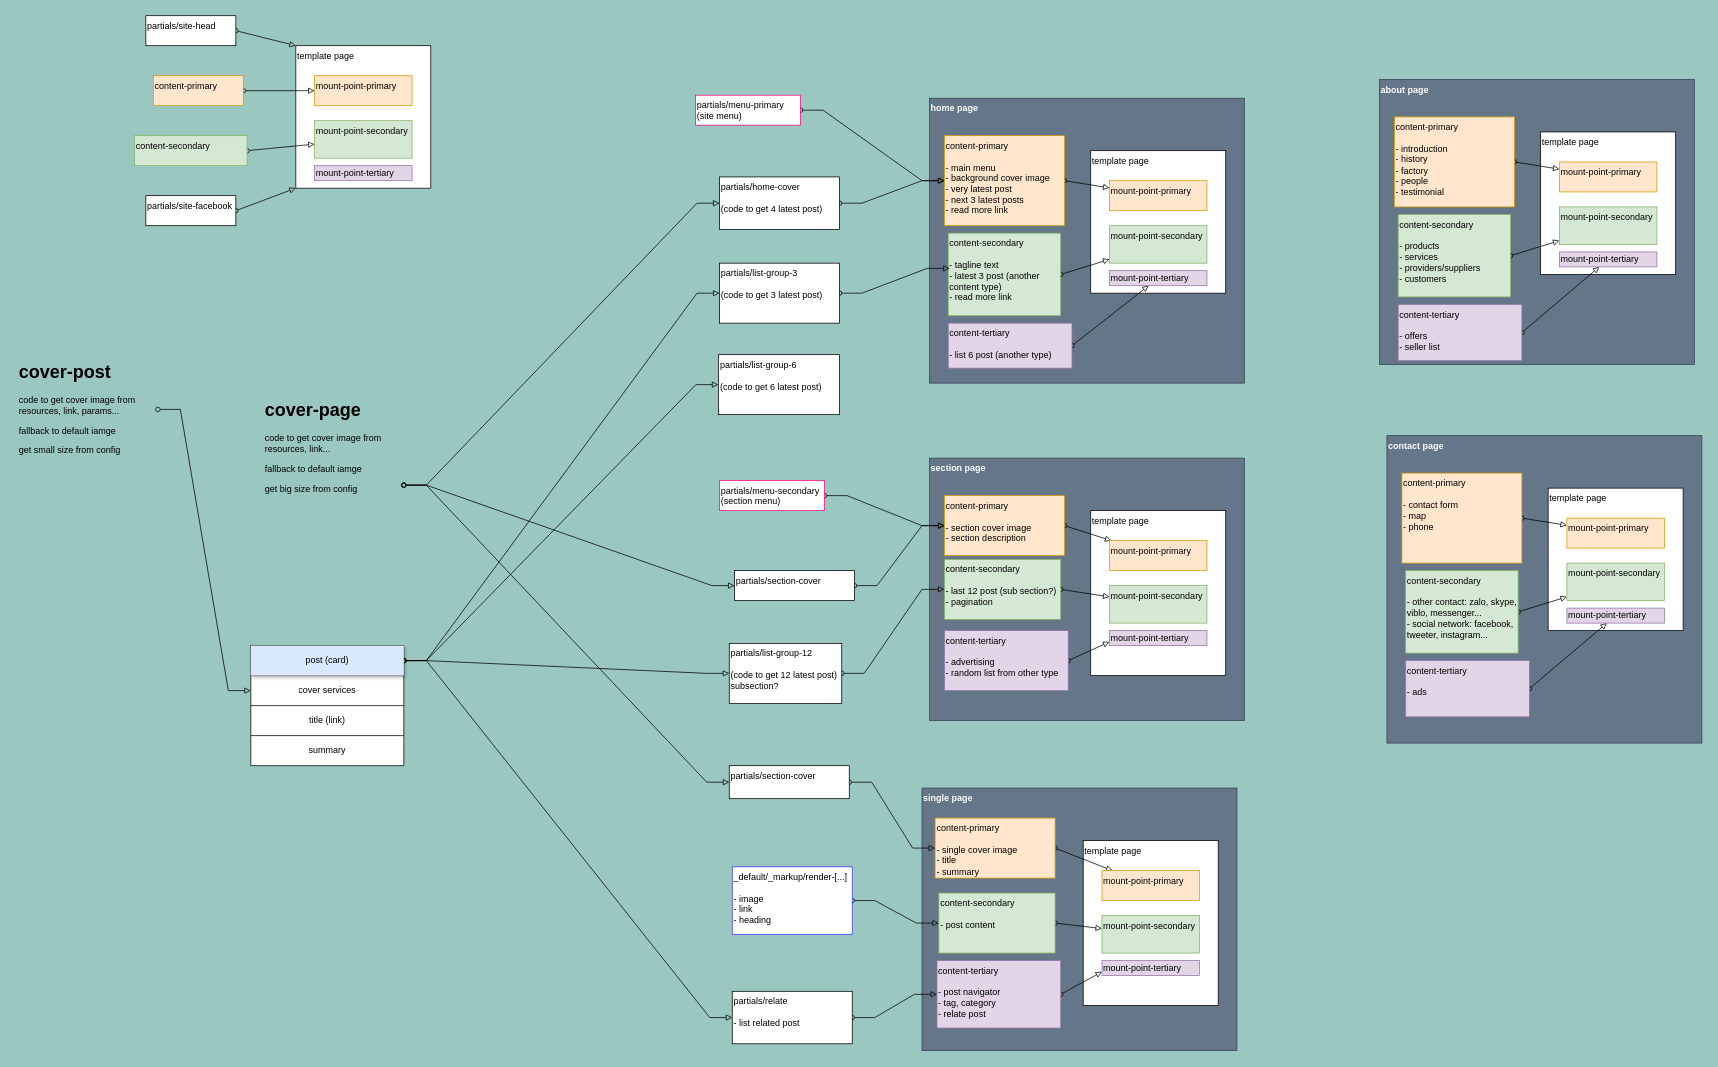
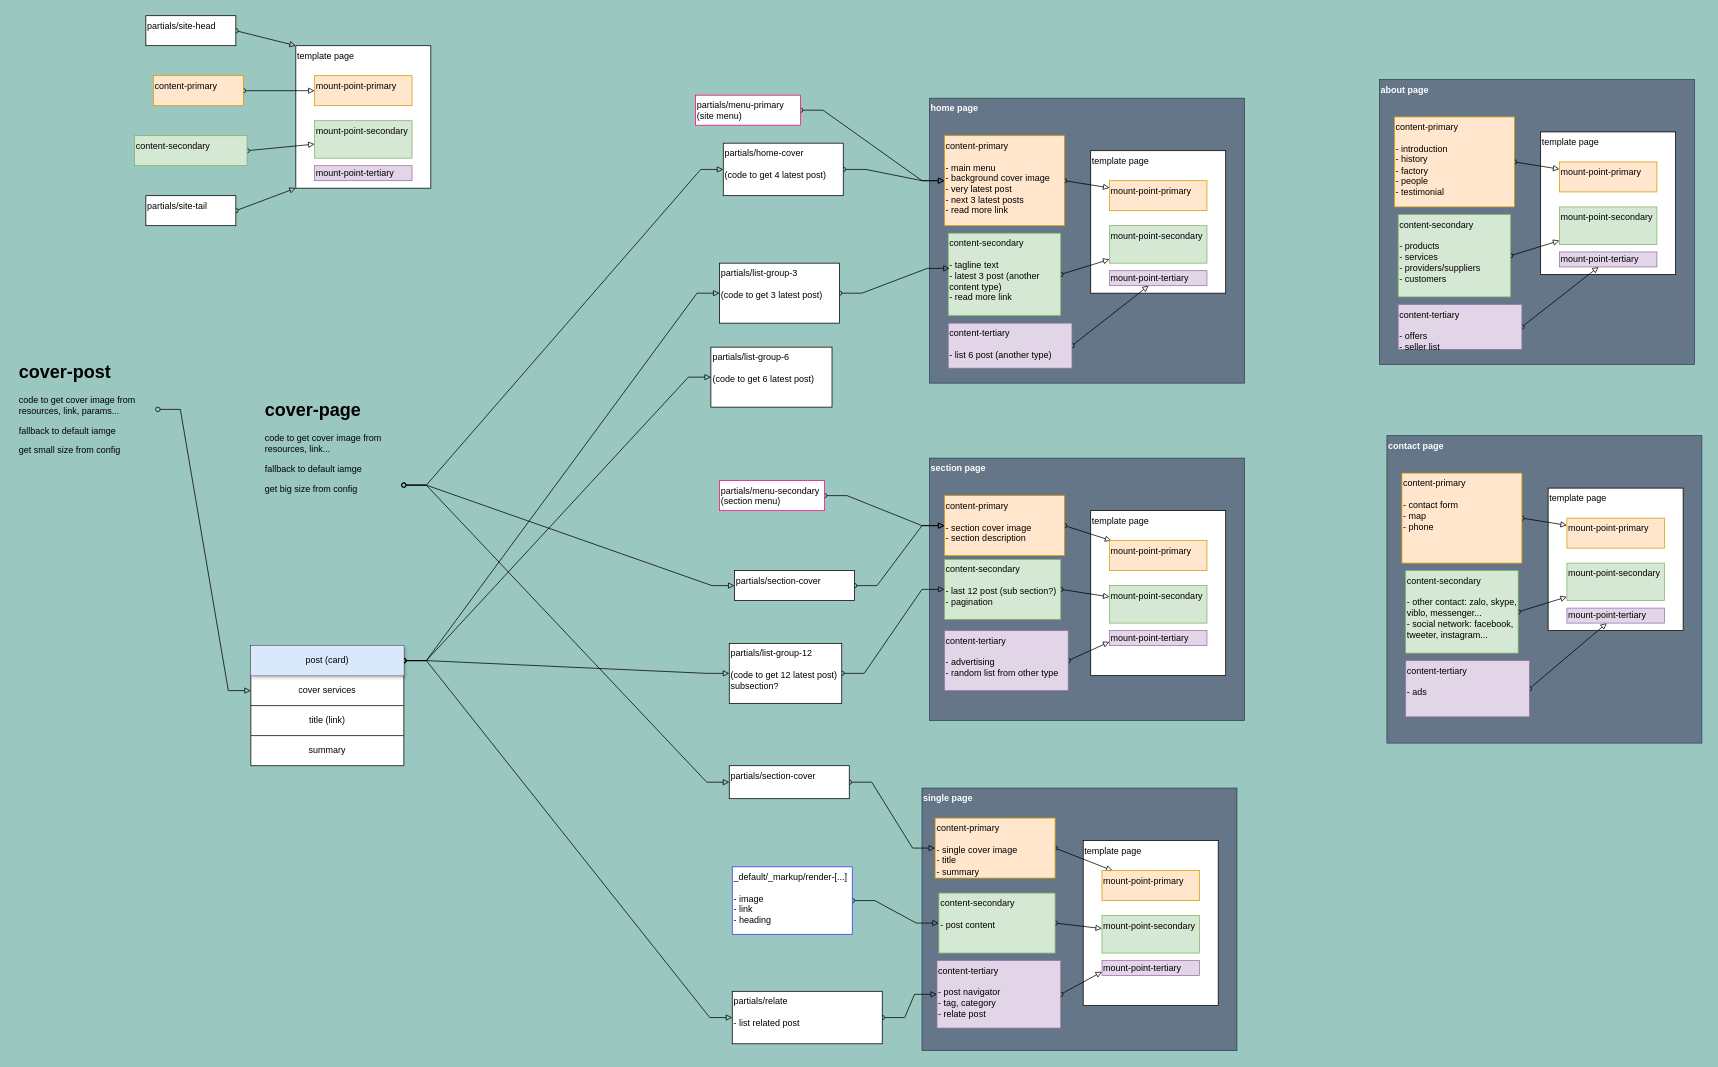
node "partials/home-cover (code to get 4 latest post)": moved (780, 203) -> (783, 169)
node "partials/site-facebook": label "partials/site-facebook" -> "partials/site-tail"
node "content-tertiary - offers - seller list": size 124x56 -> 124x45
node "partials/list-group-6 (code to get 6 latest post)": moved (779, 384) -> (772, 377)
node "partials/relate - list related post": size 120x53 -> 150x53
